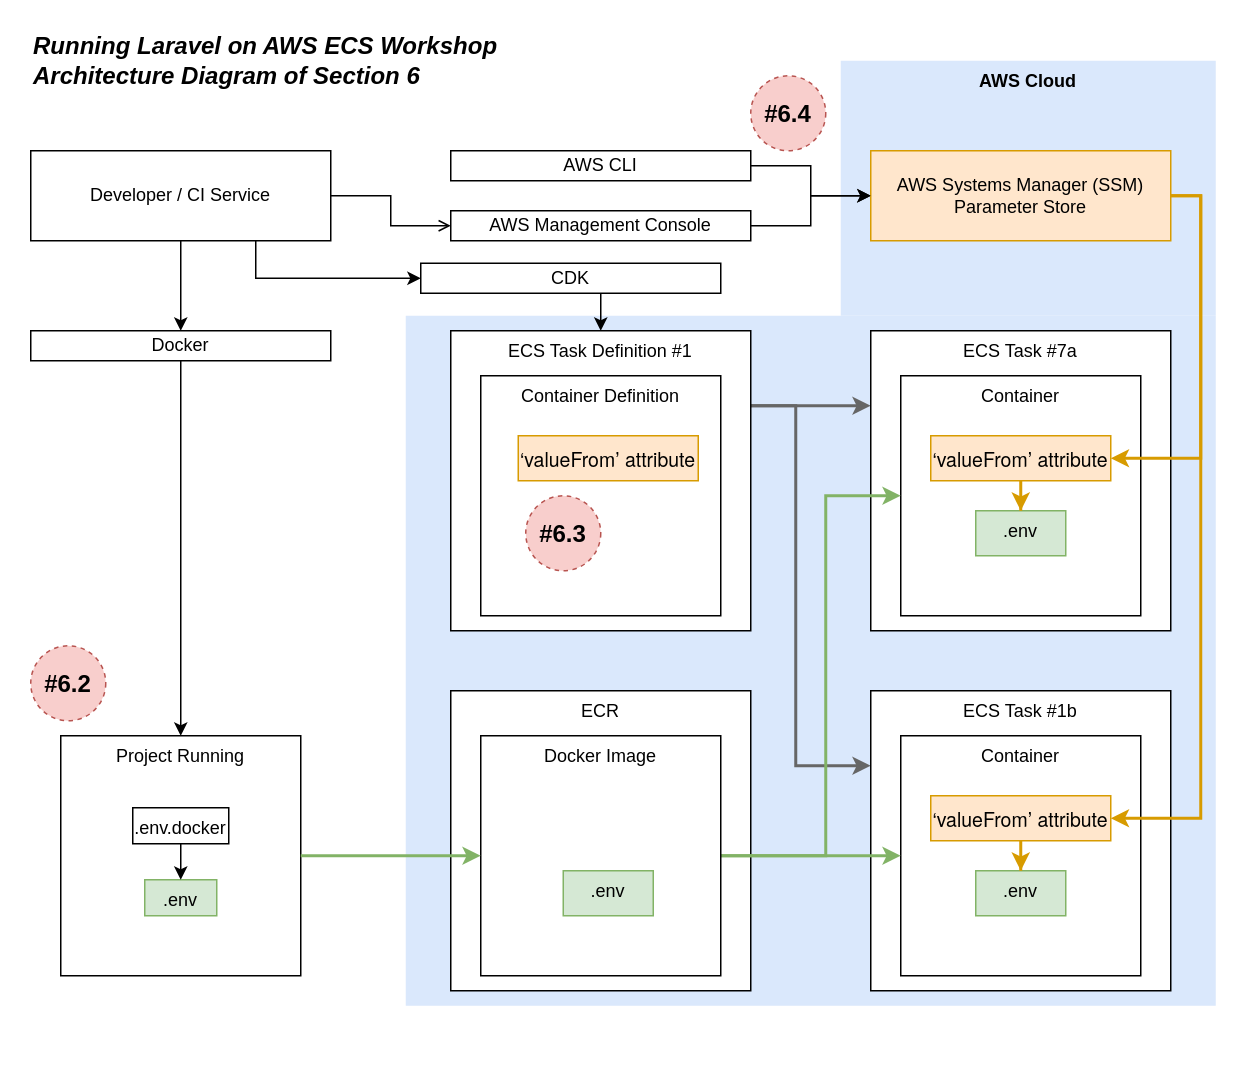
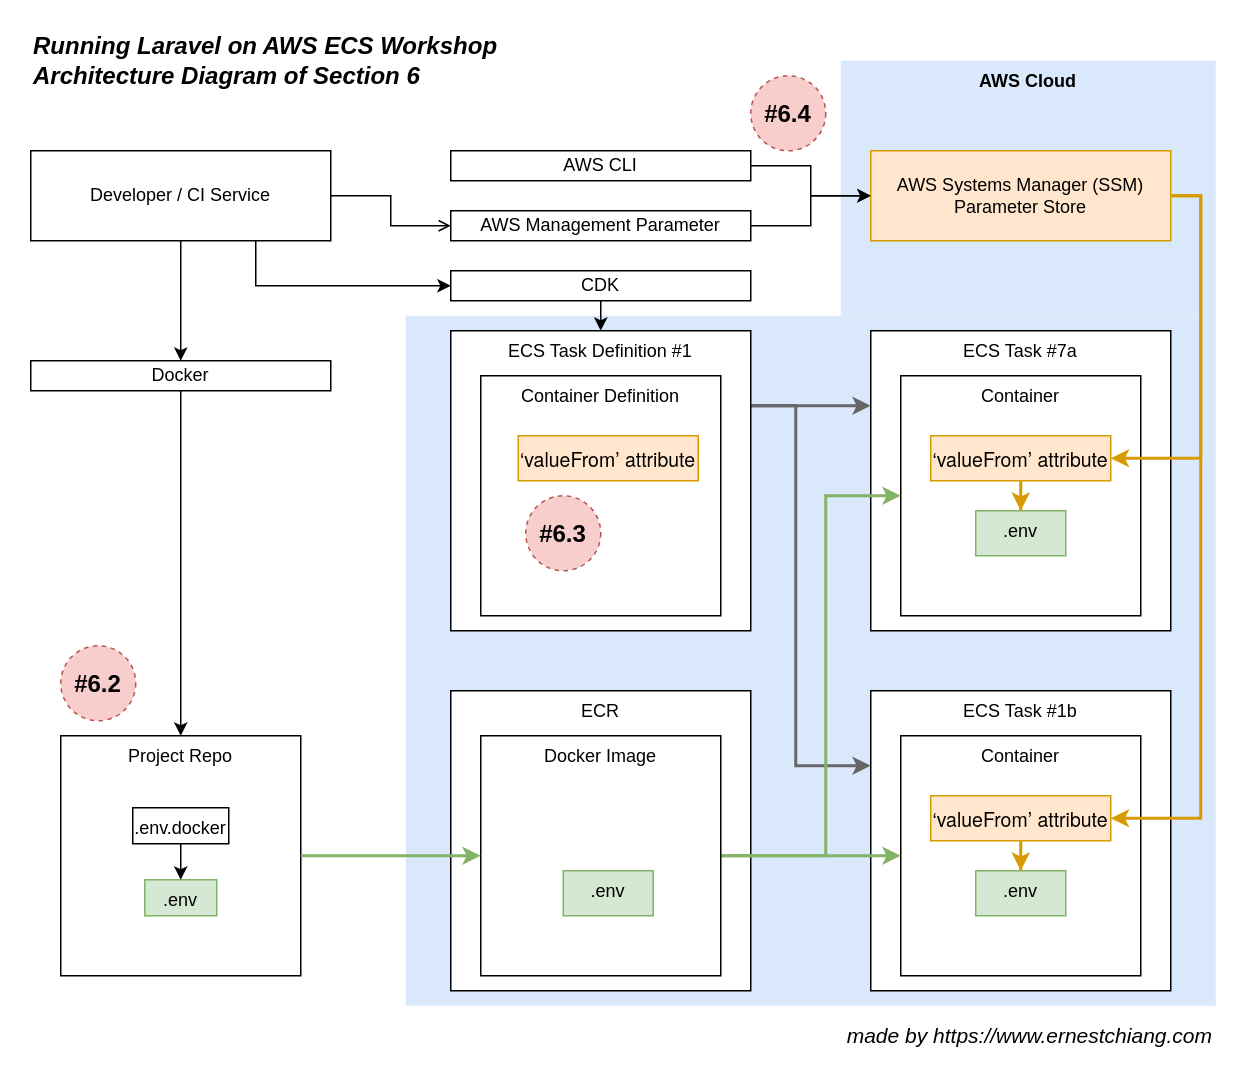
node "AWS Management Console": label "AWS Management Console" -> "AWS Management Parameter"
node "CDK": moved (571, 278) -> (601, 286)
node "Docker": moved (181, 346) -> (181, 376)
node "#6.2": moved (68, 683) -> (98, 683)
node "Project Running": label "Project Running" -> "Project Repo"
node "made by https://www.ernestchiang.com": added
